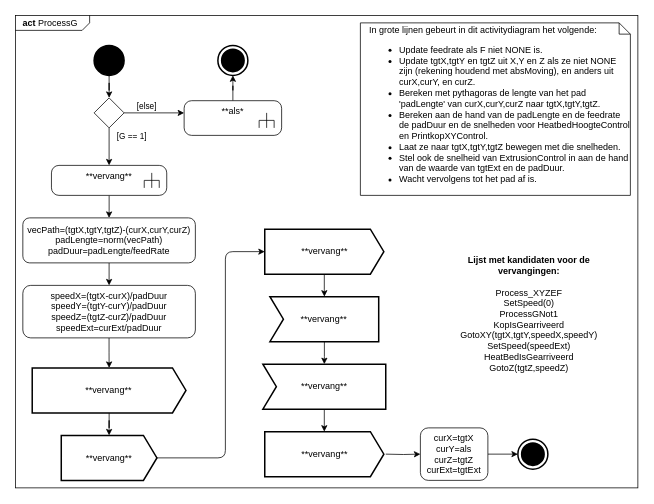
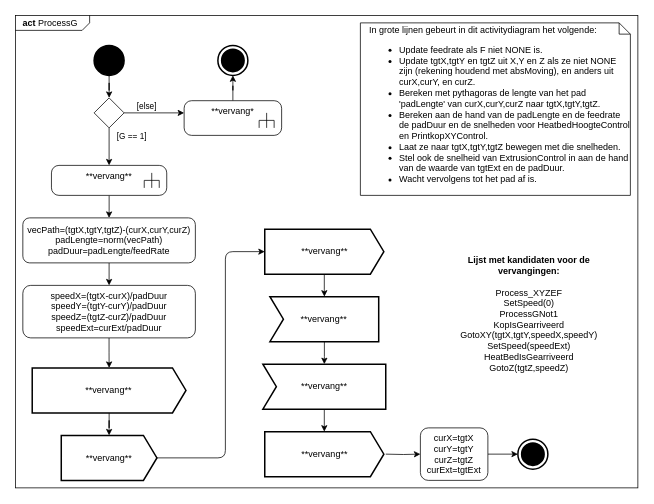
node "**als*": label "**als*" -> "**vervang*"
node "curX=tgtX curY=als curZ=tgtZ curExt=tgtExt": label "curX=tgtX curY=als curZ=tgtZ curExt=tgtExt" -> "curX=tgtX curY=tgtY curZ=tgtZ curExt=tgtExt"
